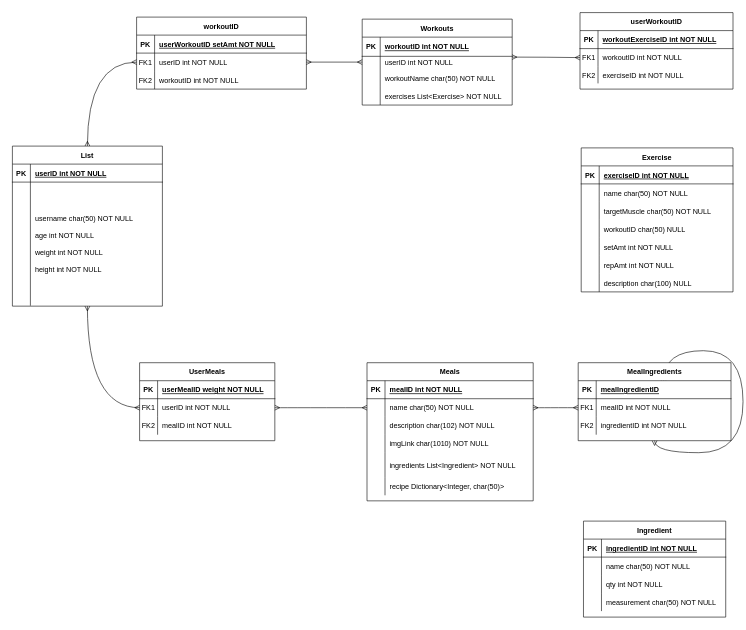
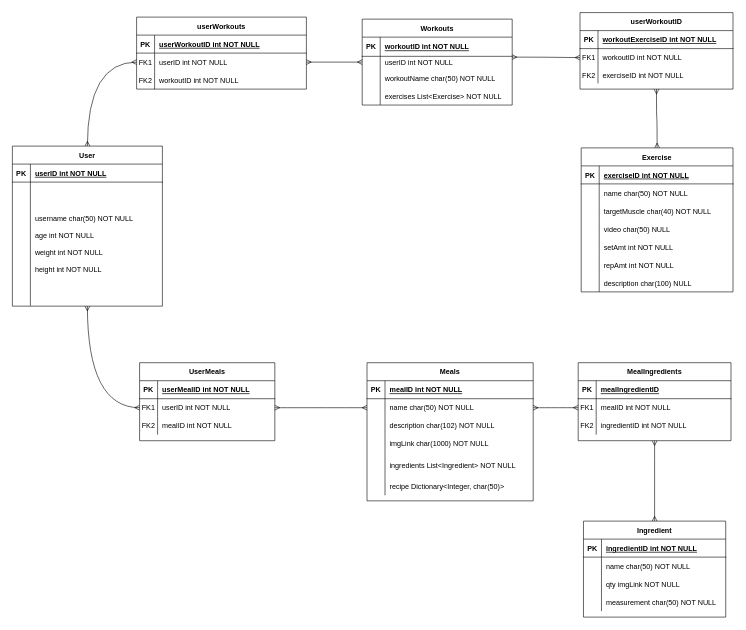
node "workoutID": label "workoutID" -> "userWorkouts"
node "userWorkoutID setAmt NOT NULL": label "userWorkoutID setAmt NOT NULL" -> "userWorkoutID int NOT NULL"
edge "userWorkoutID" -- "Exercise": added
node "List": label "List" -> "User"
node "targetMuscle char(50) NOT NULL": label "targetMuscle char(50) NOT NULL" -> "targetMuscle char(40) NOT NULL"
node "workoutID char(50) NULL": label "workoutID char(50) NULL" -> "video char(50) NULL"
node "userMealID weight NOT NULL": label "userMealID weight NOT NULL" -> "userMealID int NOT NULL"
edge "mealIngredientID" -- "MealIngredients": now "Ingredient" -- "MealIngredients"
node "imgLink char(1010) NOT NULL": label "imgLink char(1010) NOT NULL" -> "imgLink char(1000) NOT NULL"
node "qty int NOT NULL": label "qty int NOT NULL" -> "qty imgLink NOT NULL"
